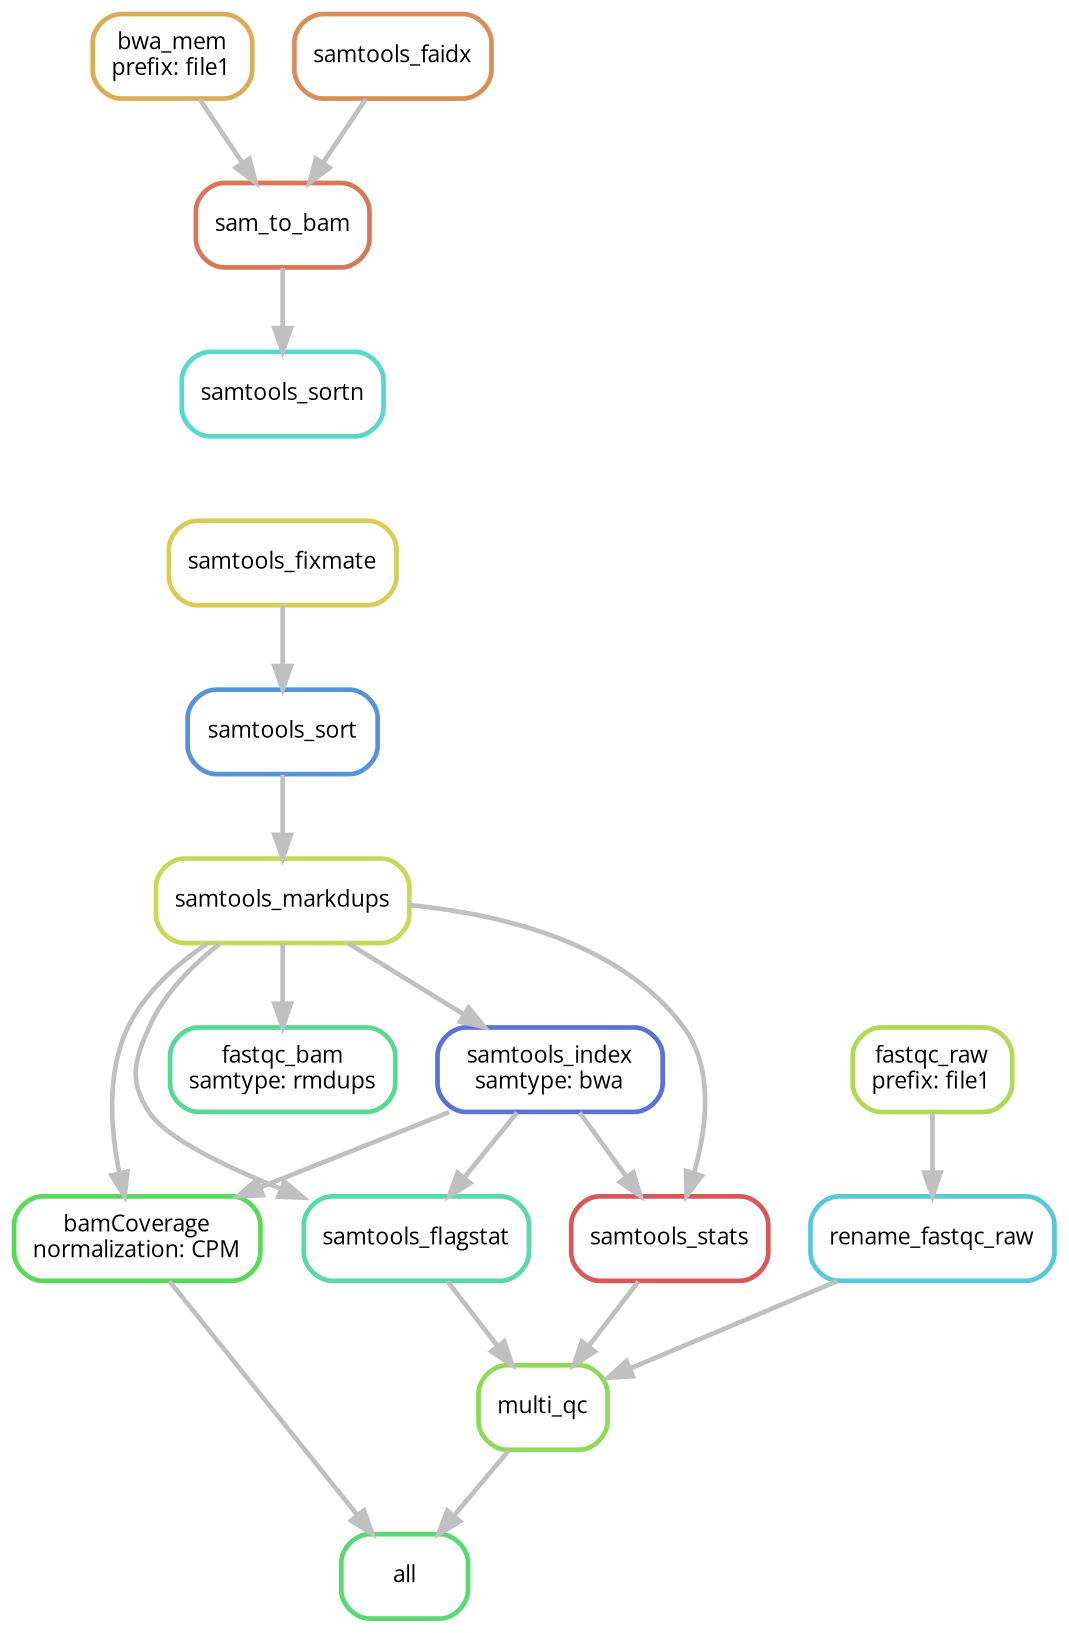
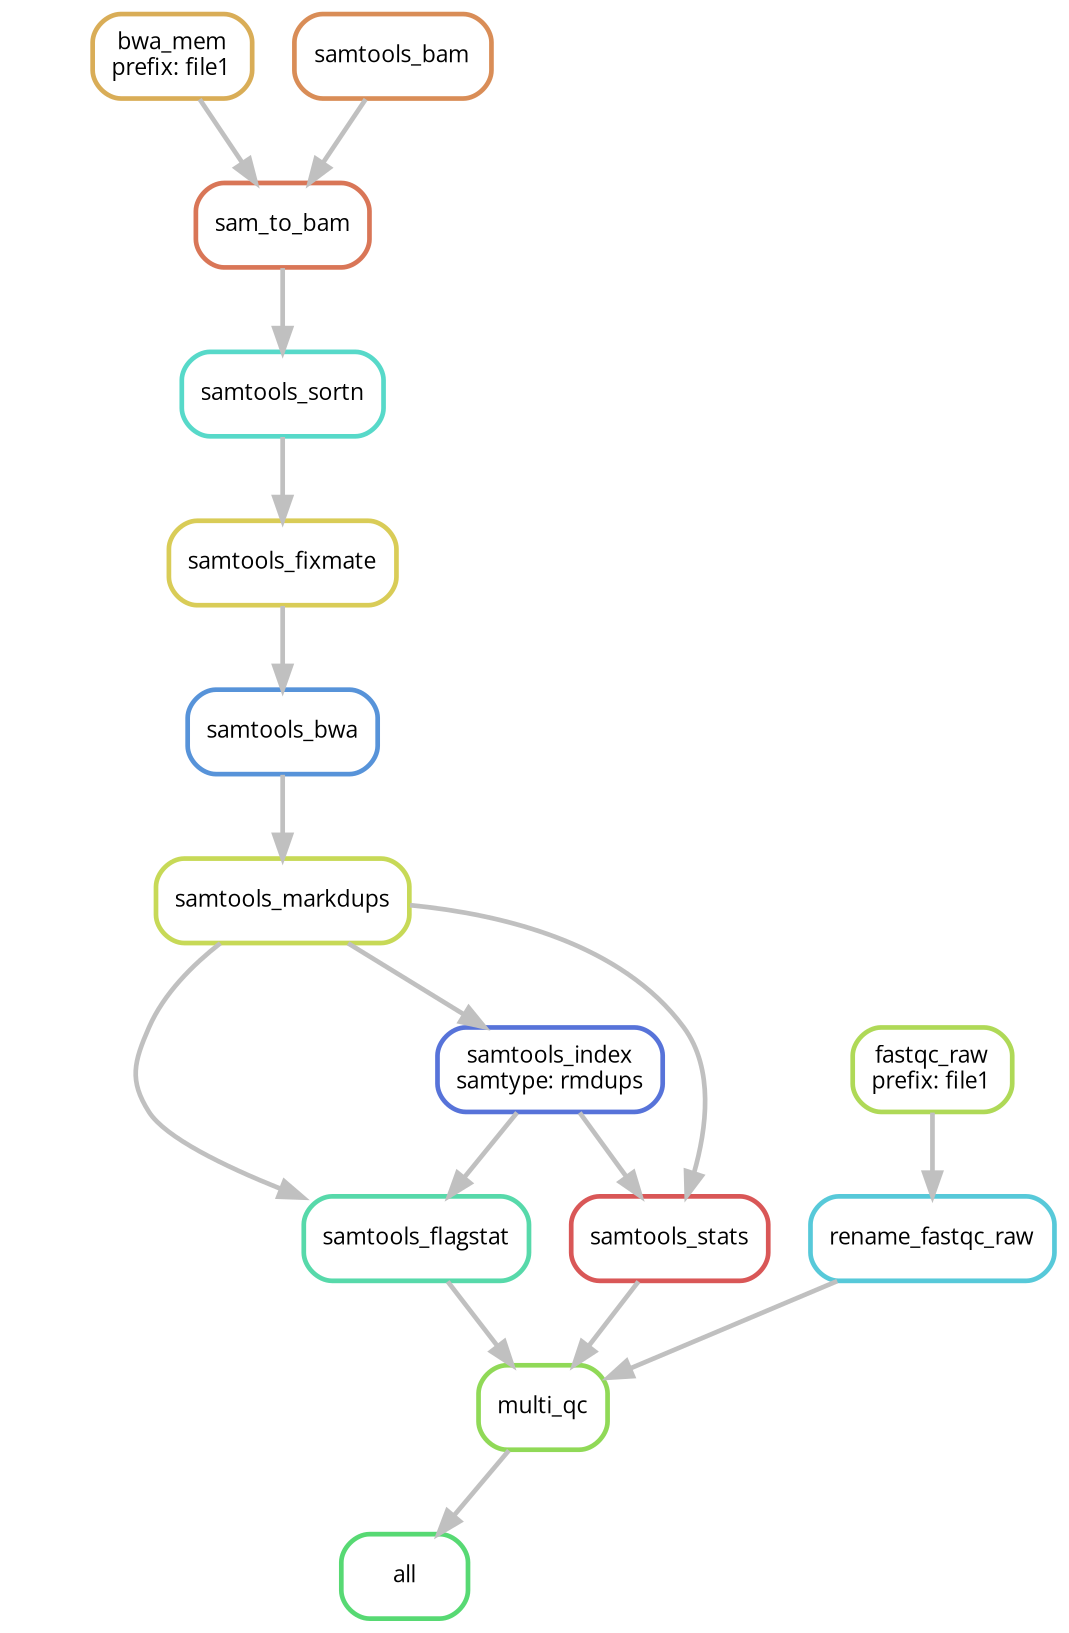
node "samtools_faidx": label "samtools_faidx" -> "samtools_bam"
edge "samtools_sortn" -> "samtools_fixmate": added
node "samtools_sort": label "samtools_sort" -> "samtools_bwa"
node "fastqc_bam samtype: rmdups": removed
node "samtools_index samtype: bwa": label "samtools_index samtype: bwa" -> "samtools_index samtype: rmdups"
node "bamCoverage normalization: CPM": removed
